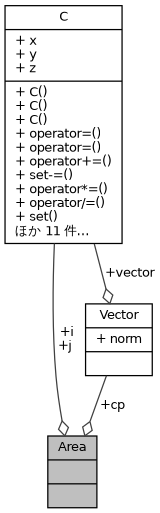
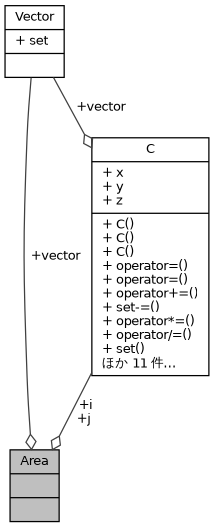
edge "C" -> "Vector": reversed
node "Vector": text "+ norm" -> "+ set"
edge "Vector" -> "Area": label " +cp" -> " +vector"
